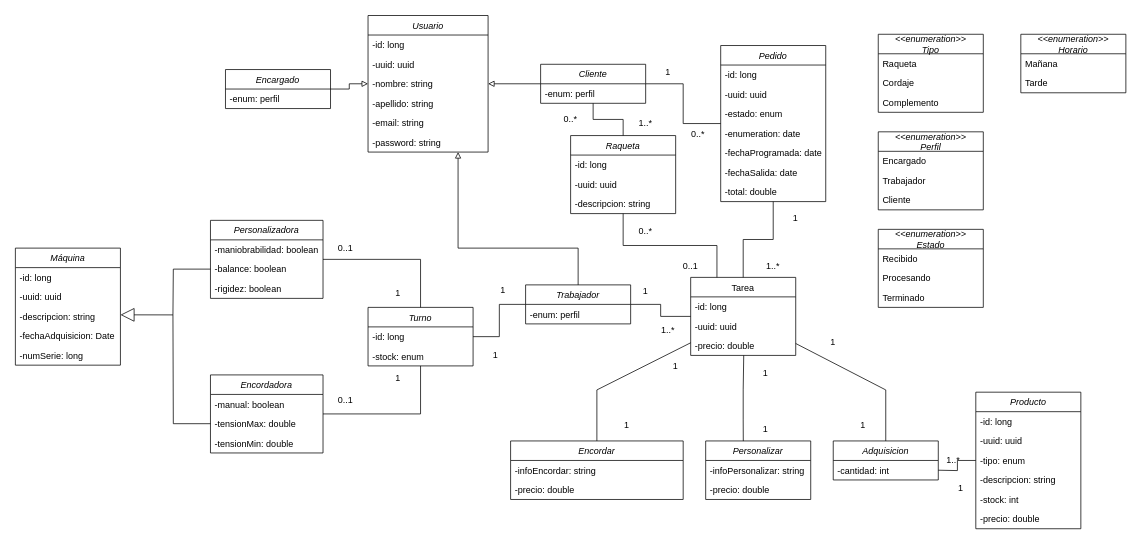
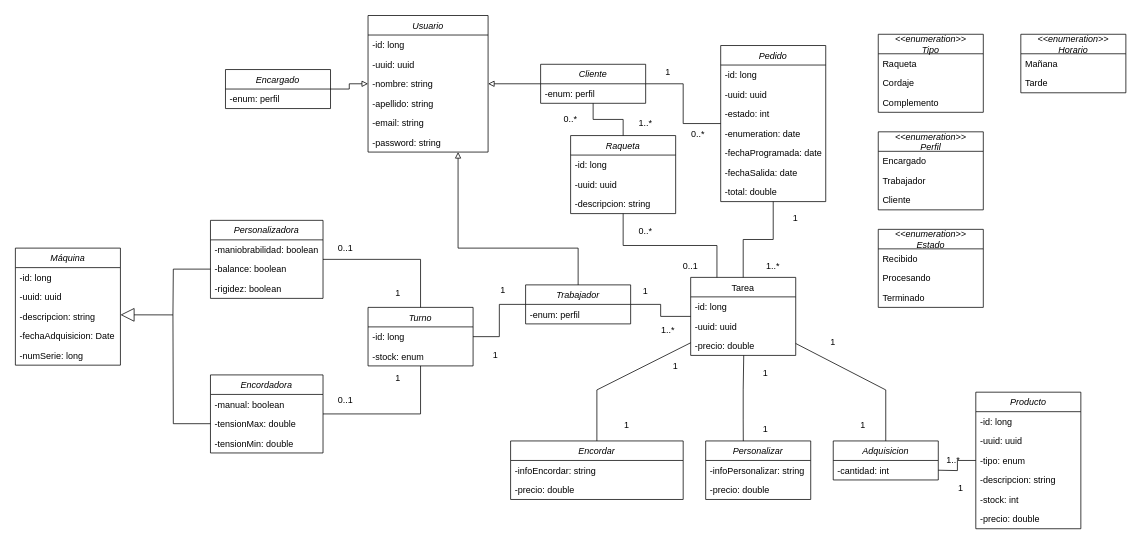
node "-estado: enum": label "-estado: enum" -> "-estado: int"
